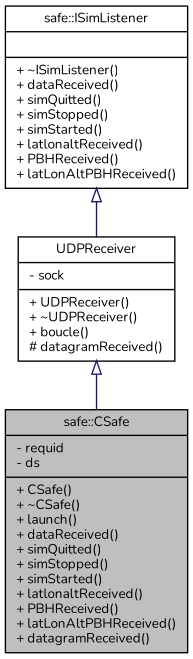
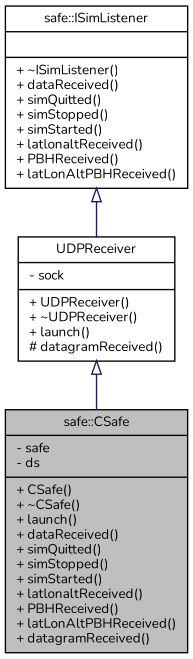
node "UDPReceiver": text "+ boucle()" -> "+ launch()"
node "safe::CSafe": text "- requid" -> "- safe"
